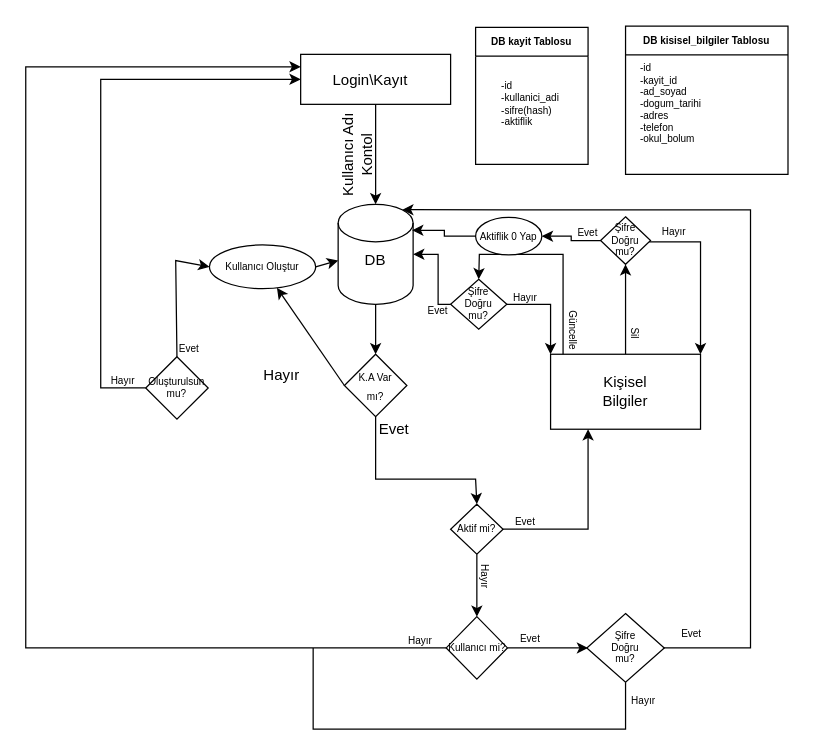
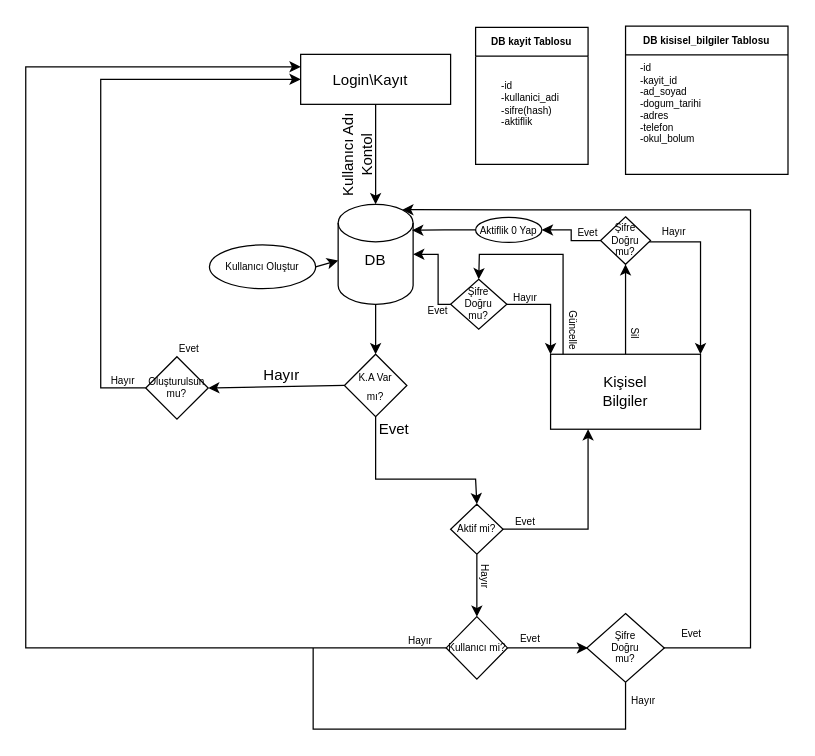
node "Aktiflik 0 Yap": size 66x38 -> 66x25
edge "Oluşturulsun mu?" -> "Kullanıcı Oluştur": removed
edge "K.A Varmı?" -> "Kullanıcı Oluştur": now "K.A Varmı?" -> "Oluşturulsun mu?"
